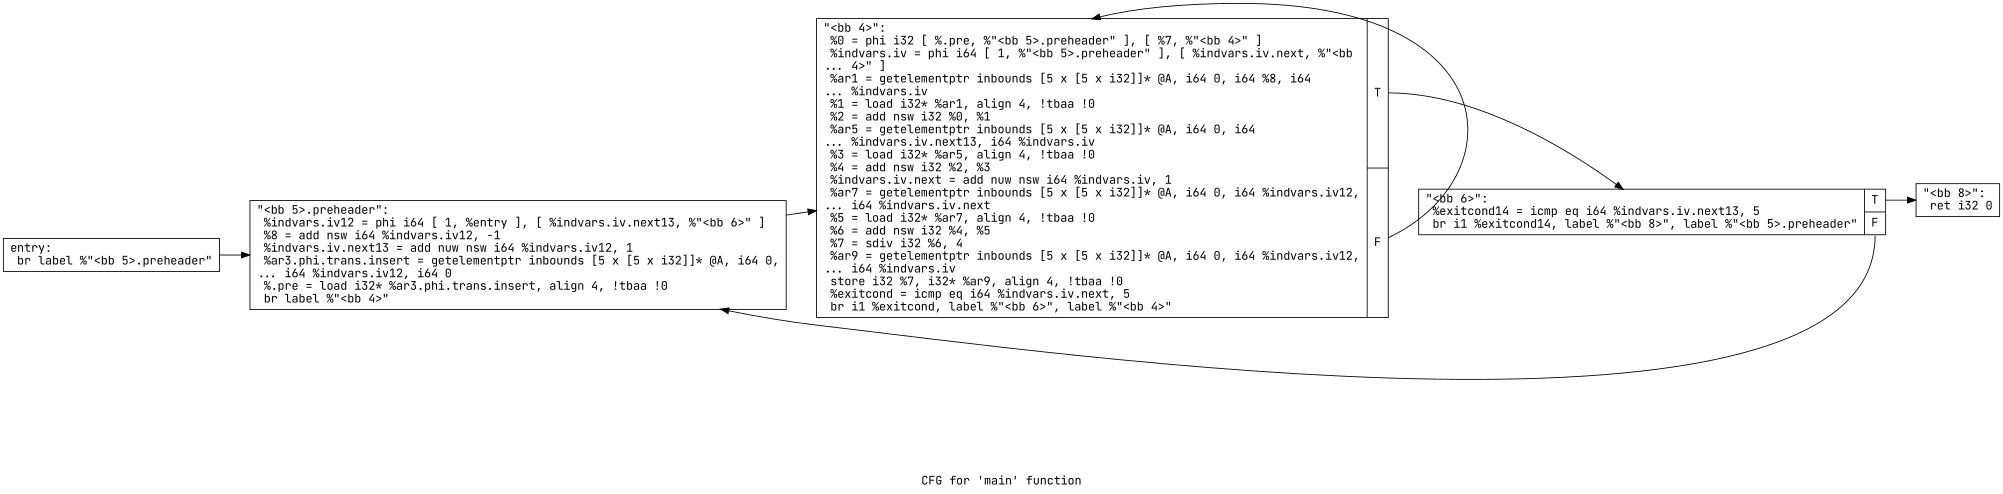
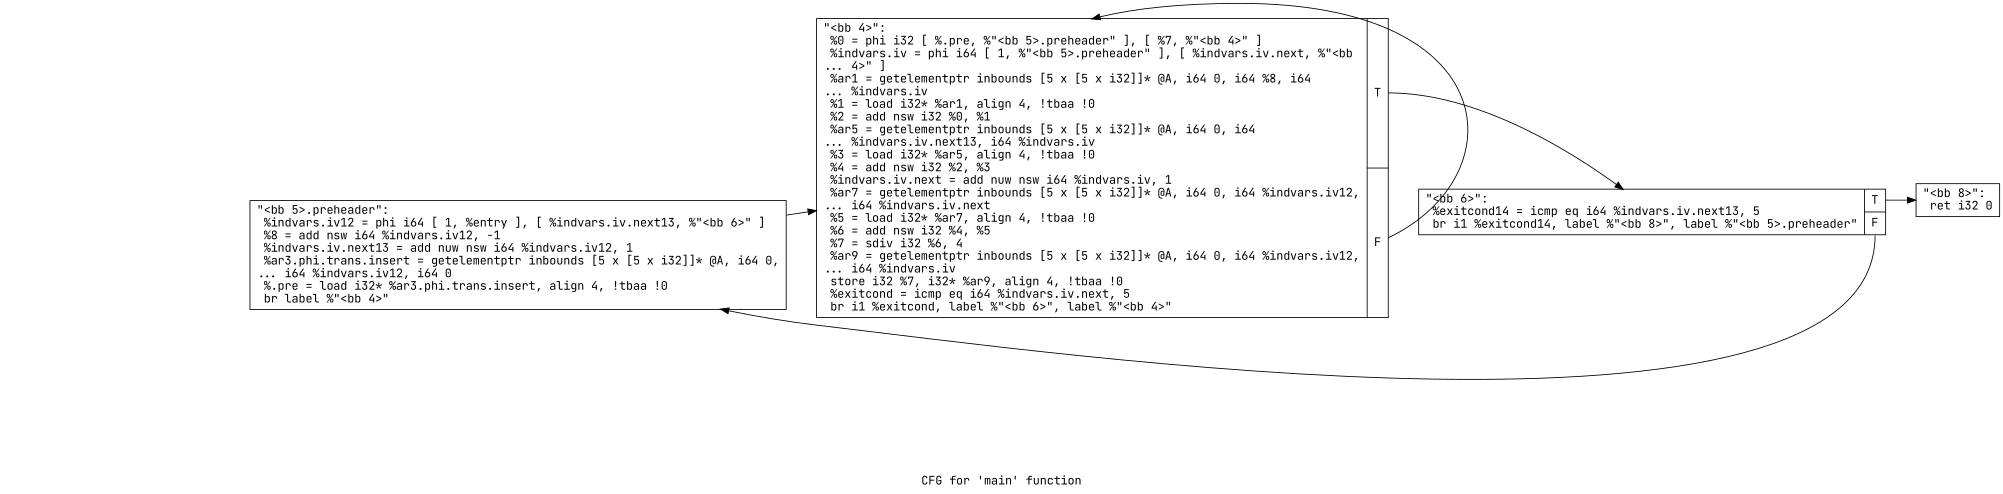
node "entry:": removed
